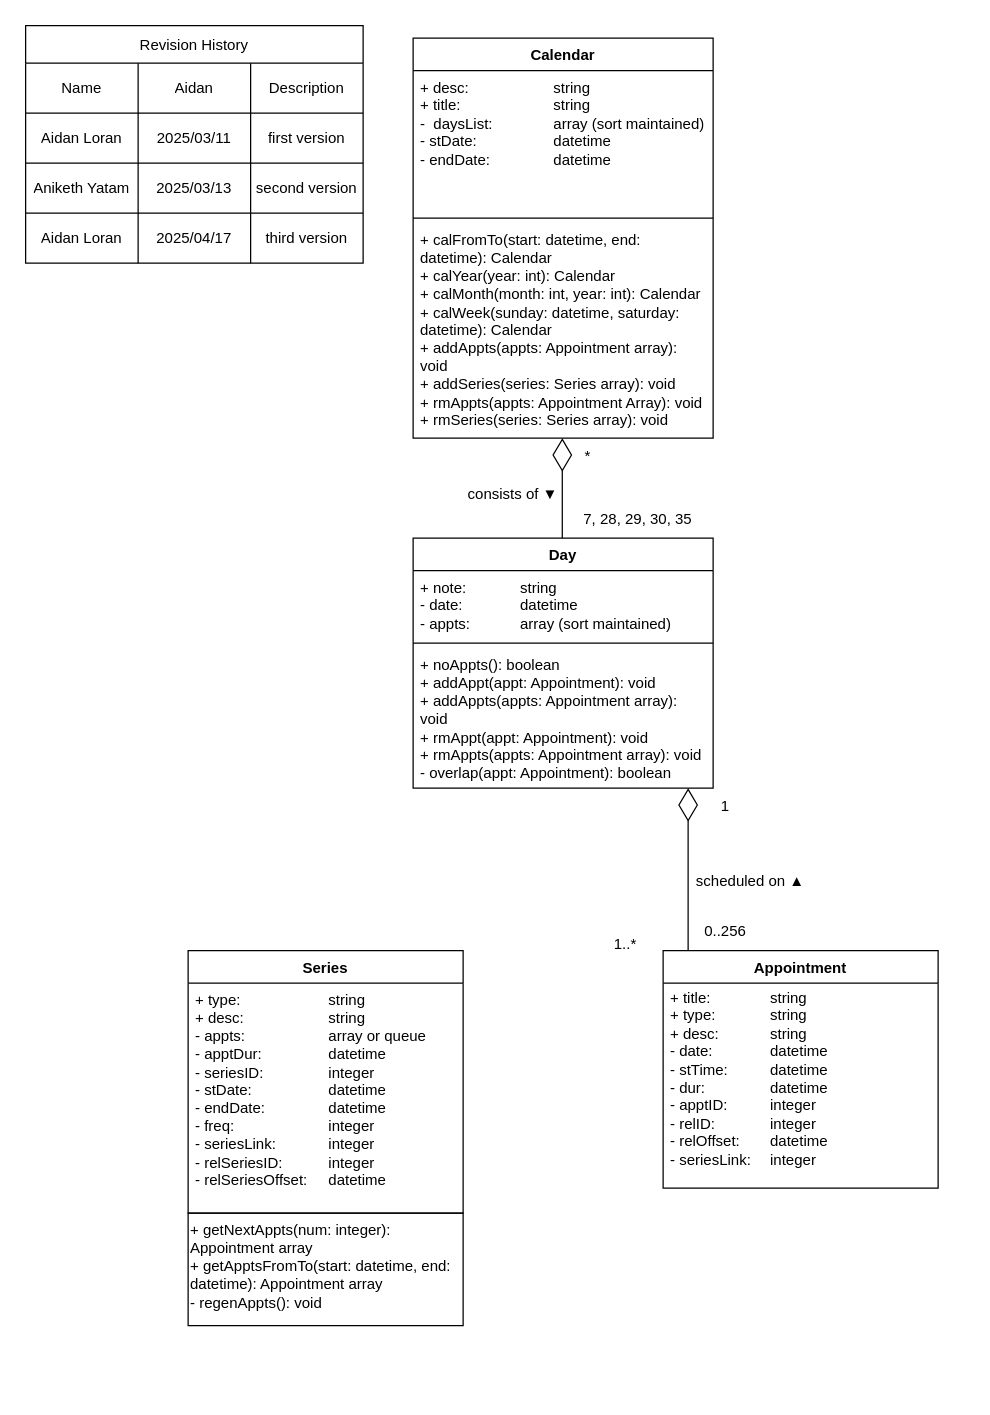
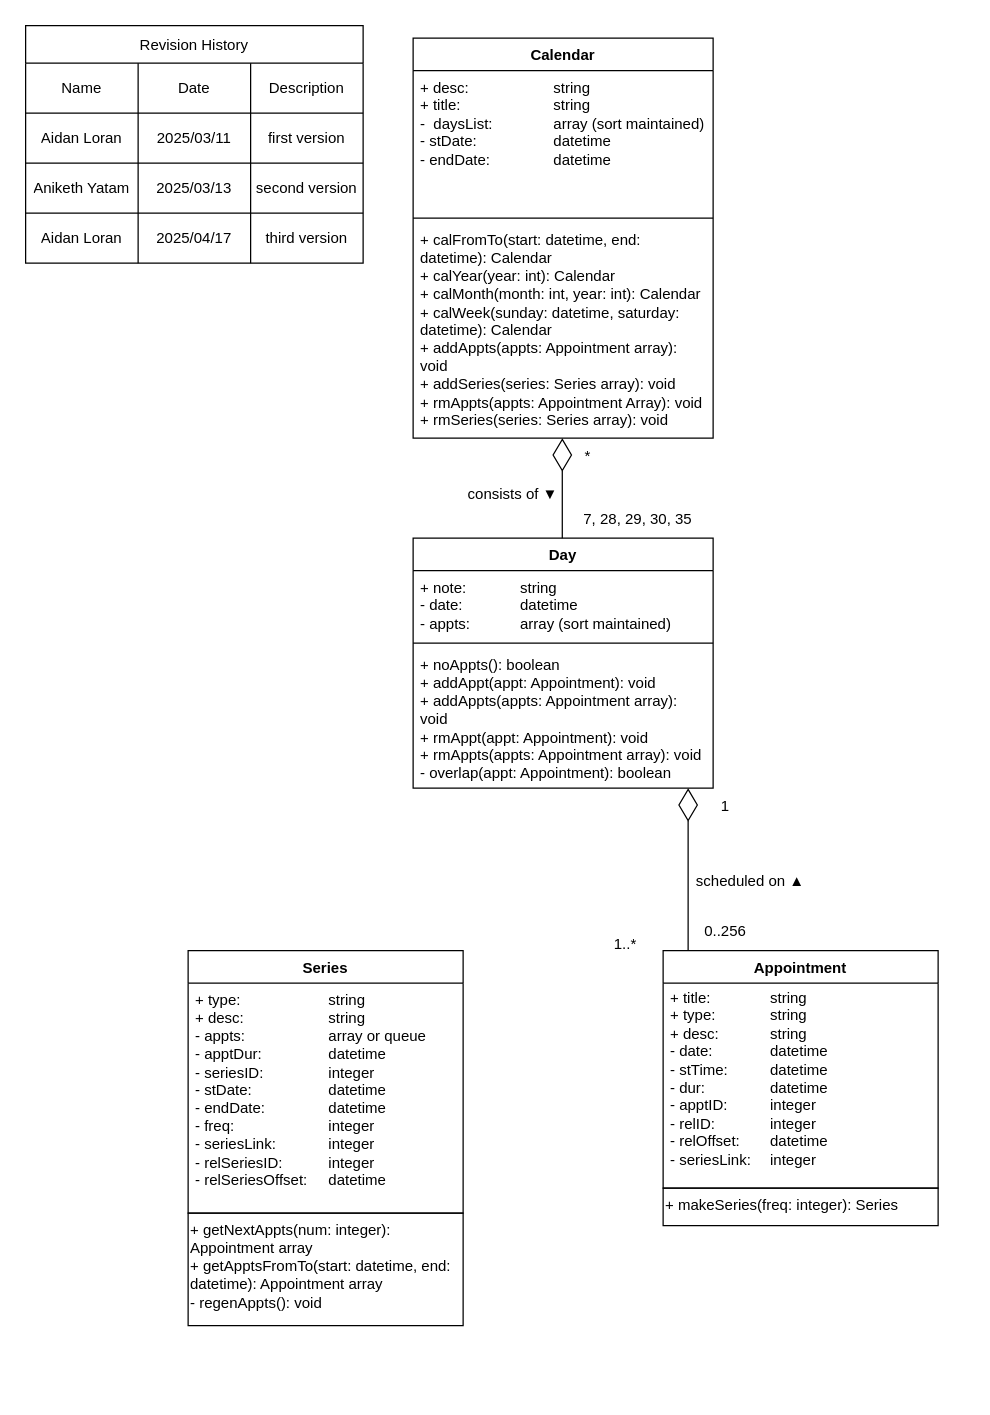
node "Aidan": label "Aidan" -> "Date"
node "+ makeSeries(freq: integer): Series": added
